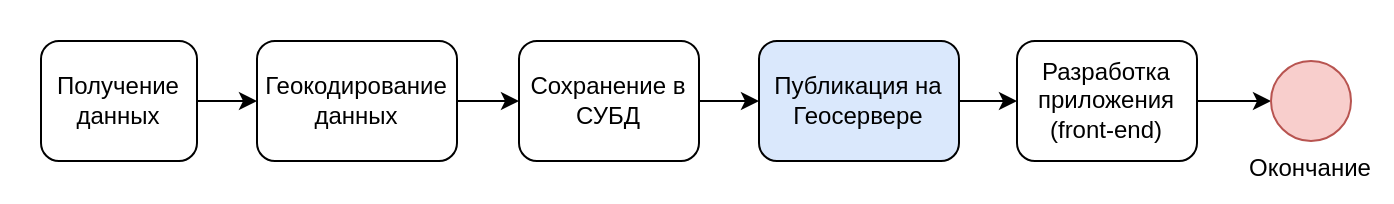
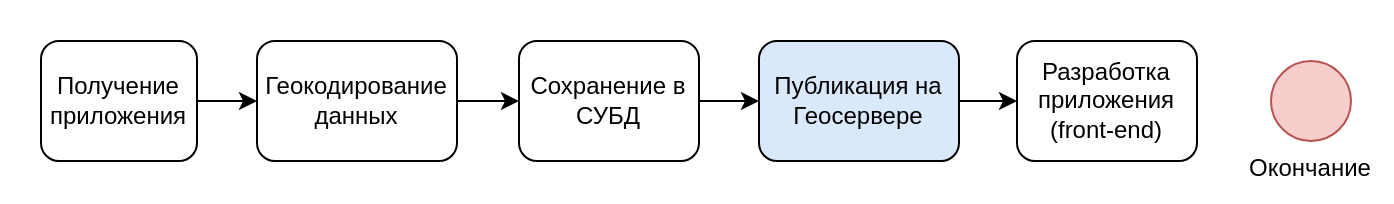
node "Получение данных": label "Получение данных" -> "Получение приложения"
edge "Разработка приложения (front-end)" -> "Окончание": removed
